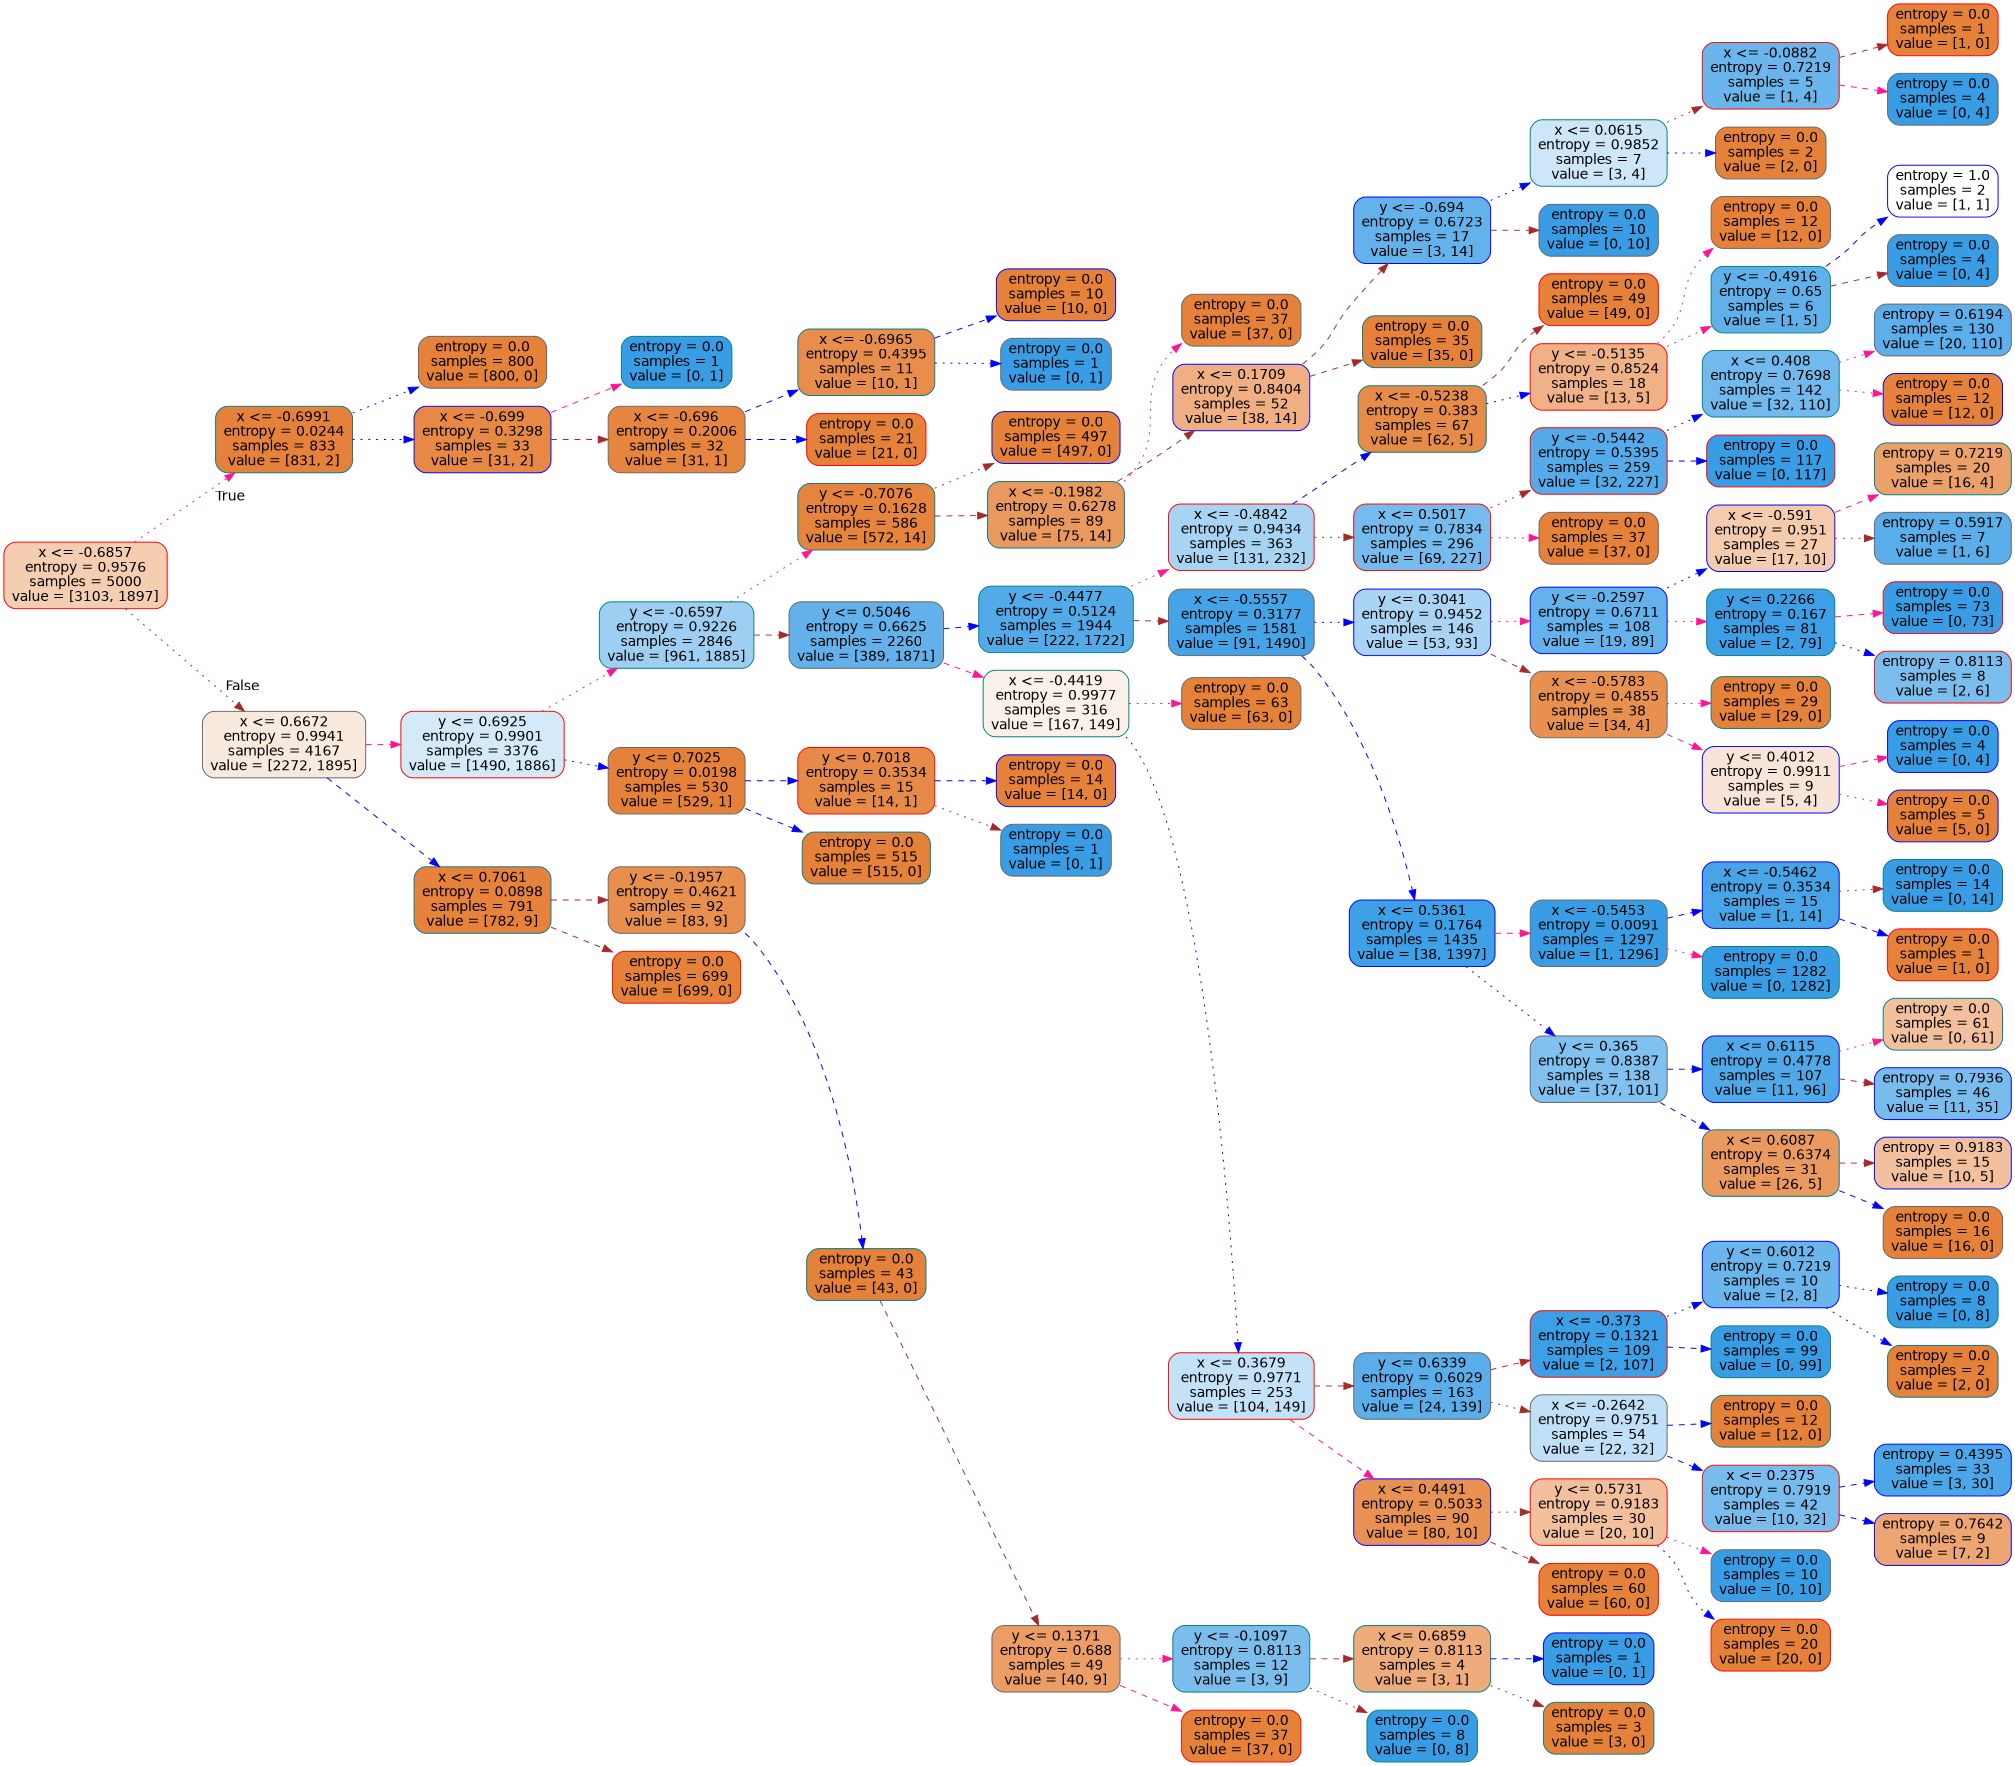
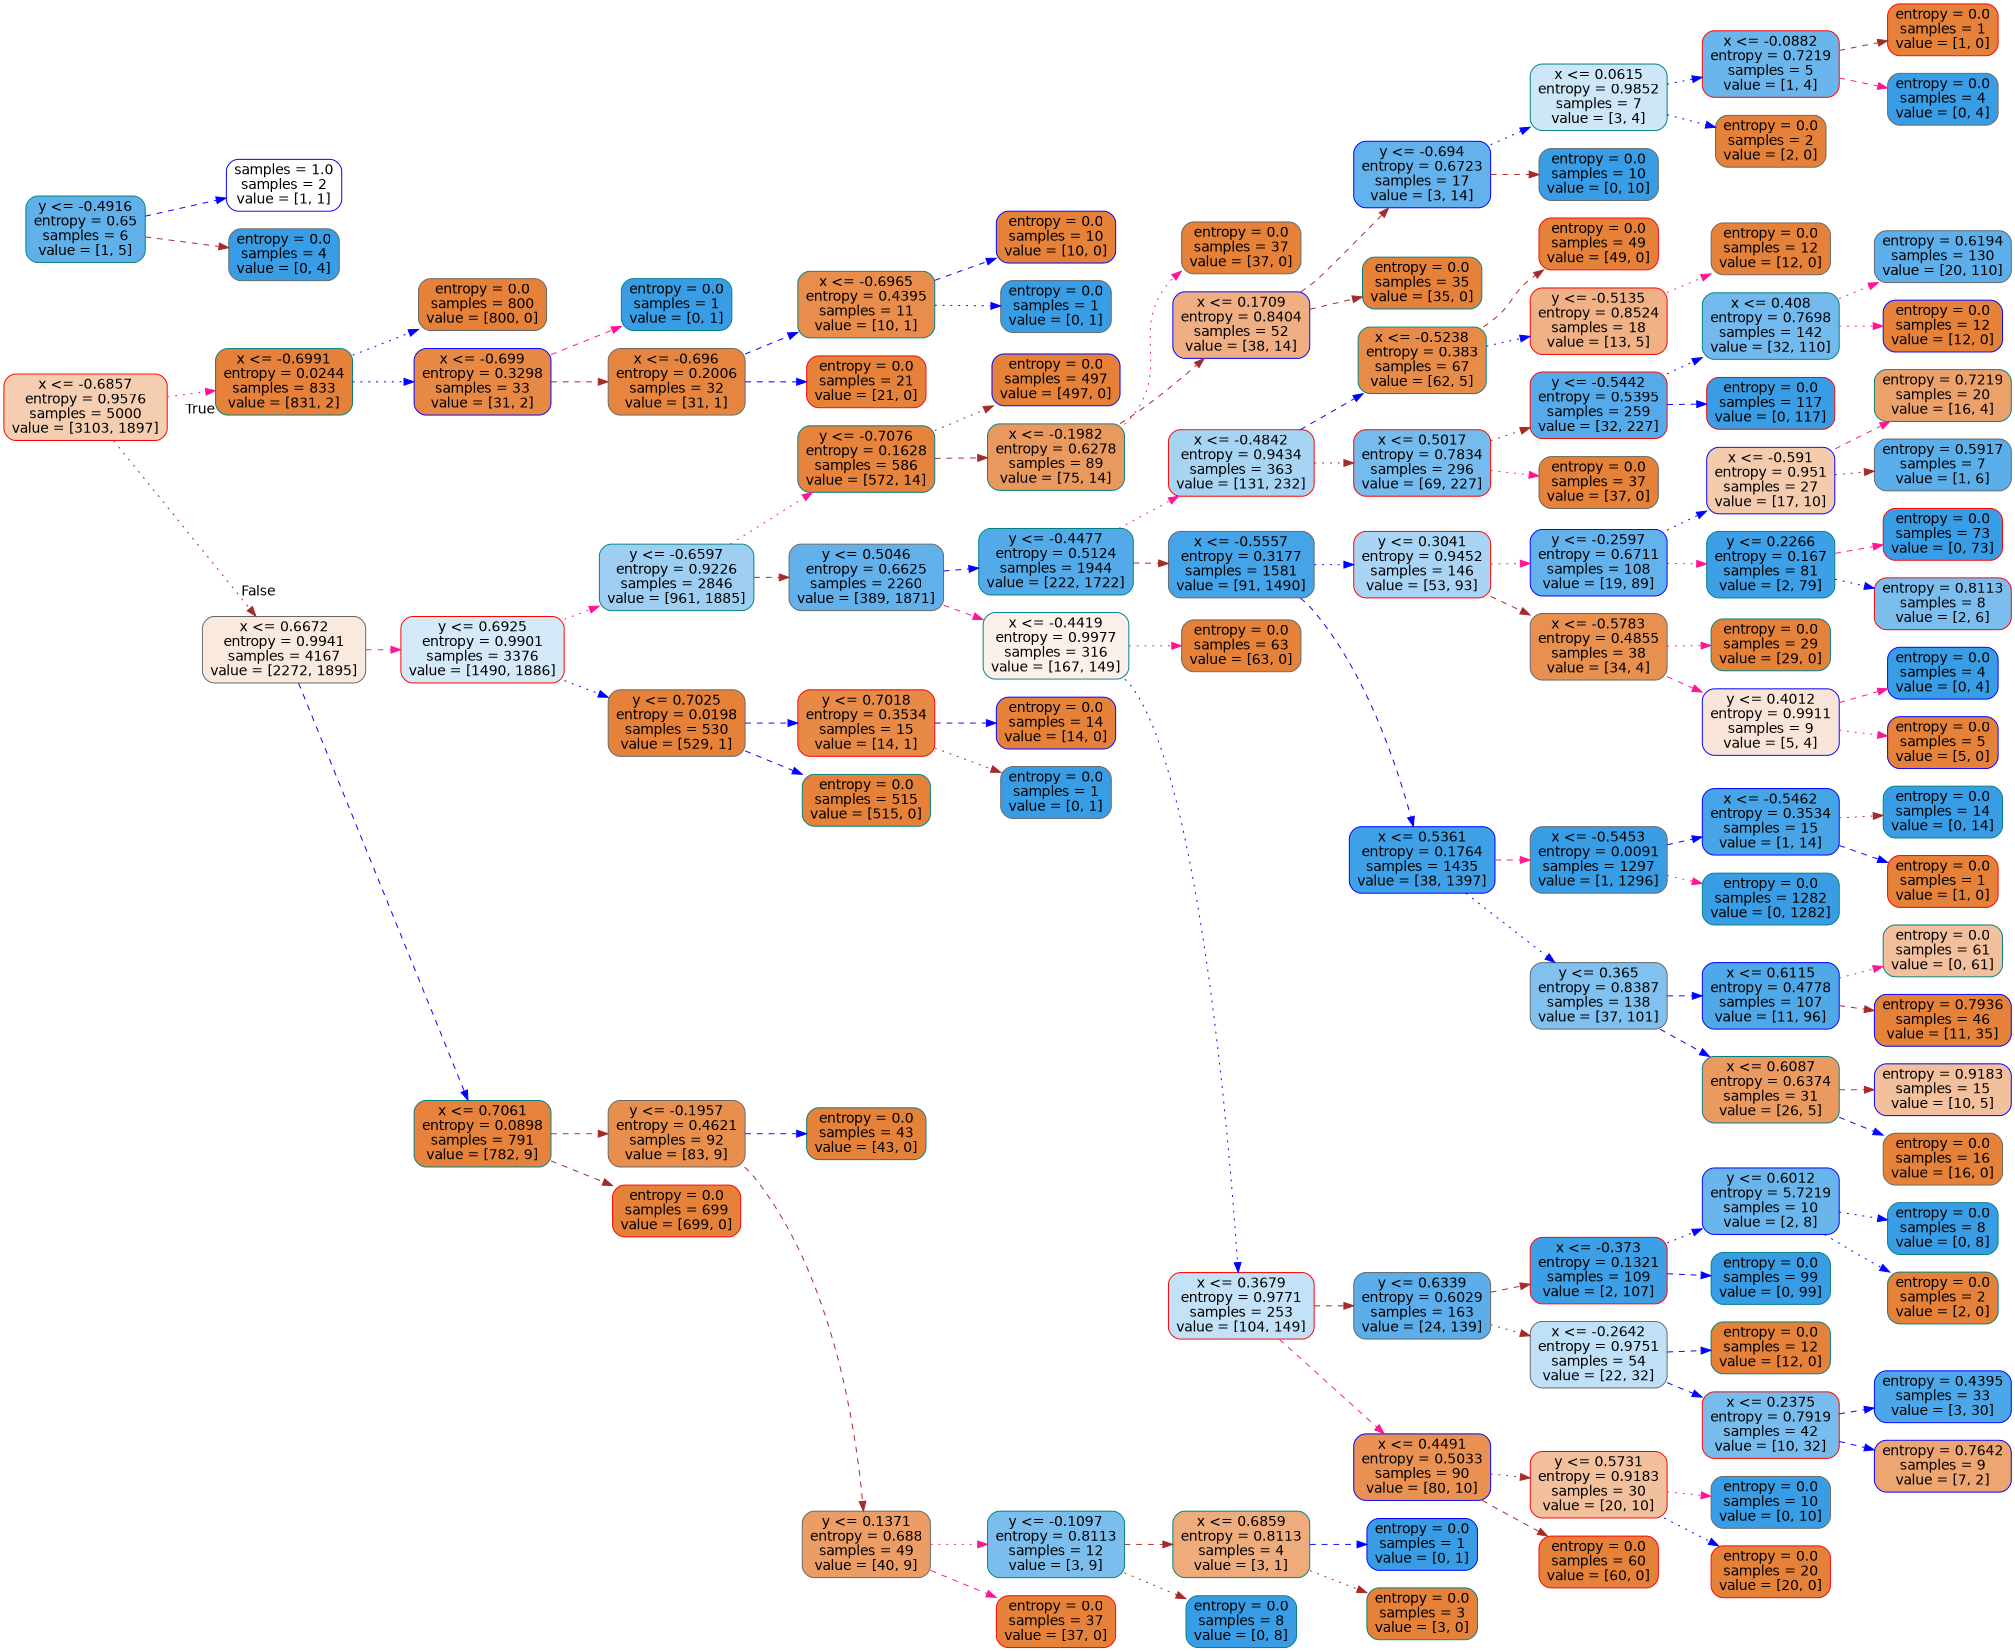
edge "x <= 0.0615 entropy = 0.9852 samples = 7 value = [3, 4]" -> "x <= -0.0882 entropy = 0.7219 samples = 5 value = [1, 4]": color brown -> blue
node "entropy = 1.0 samples = 2 value = [1, 1]": label "entropy = 1.0 samples = 2 value = [1, 1]" -> "samples = 1.0 samples = 2 value = [1, 1]"
edge "y <= -0.5135 entropy = 0.8524 samples = 18 value = [13, 5]" -> "y <= -0.4916 entropy = 0.65 samples = 6 value = [1, 5]": removed
node "y <= 0.3041 entropy = 0.9452 samples = 146 value = [53, 93]": color blue -> red
node "entropy = 0.7936 samples = 46 value = [11, 35]": fillcolor #399de5af -> #e58139ff
node "y <= 0.6012 entropy = 0.7219 samples = 10 value = [2, 8]": label "y <= 0.6012 entropy = 0.7219 samples = 10 value = [2, 8]" -> "y <= 0.6012 entropy = 5.7219 samples = 10 value = [2, 8]"
edge "entropy = 0.0 samples = 43 value = [43, 0]" -> "y <= 0.1371 entropy = 0.688 samples = 49 value = [40, 9]": now "y <= -0.1957 entropy = 0.4621 samples = 92 value = [83, 9]" -> "y <= 0.1371 entropy = 0.688 samples = 49 value = [40, 9]"
